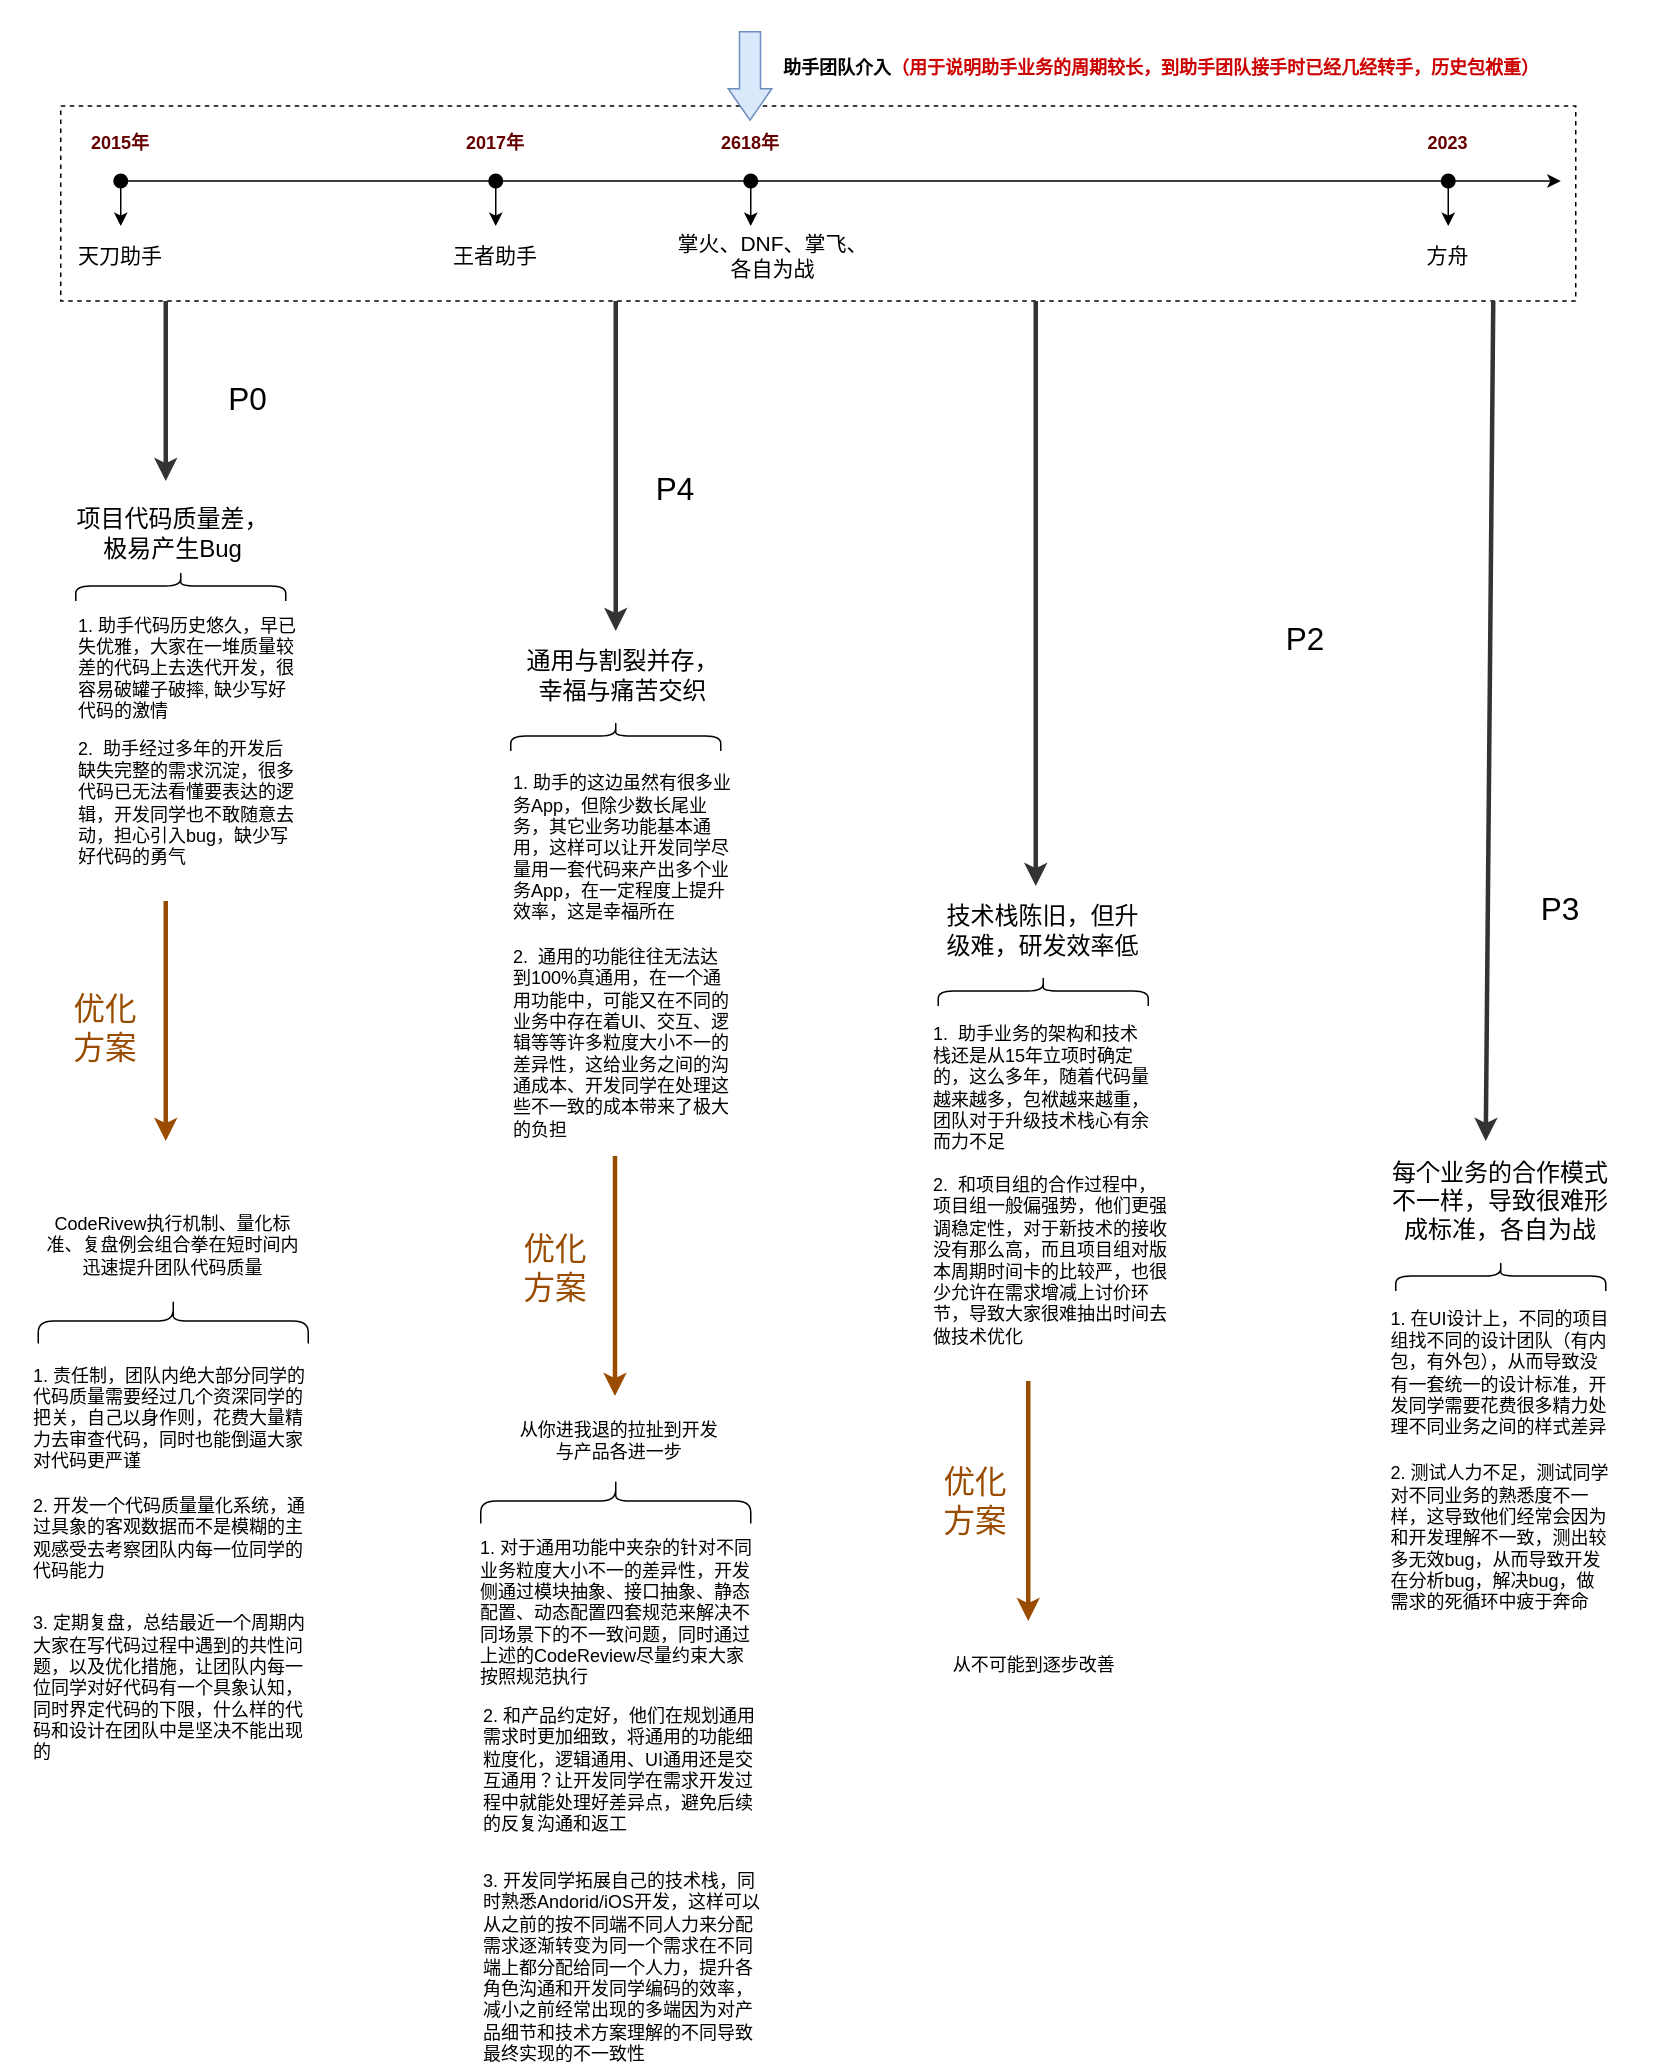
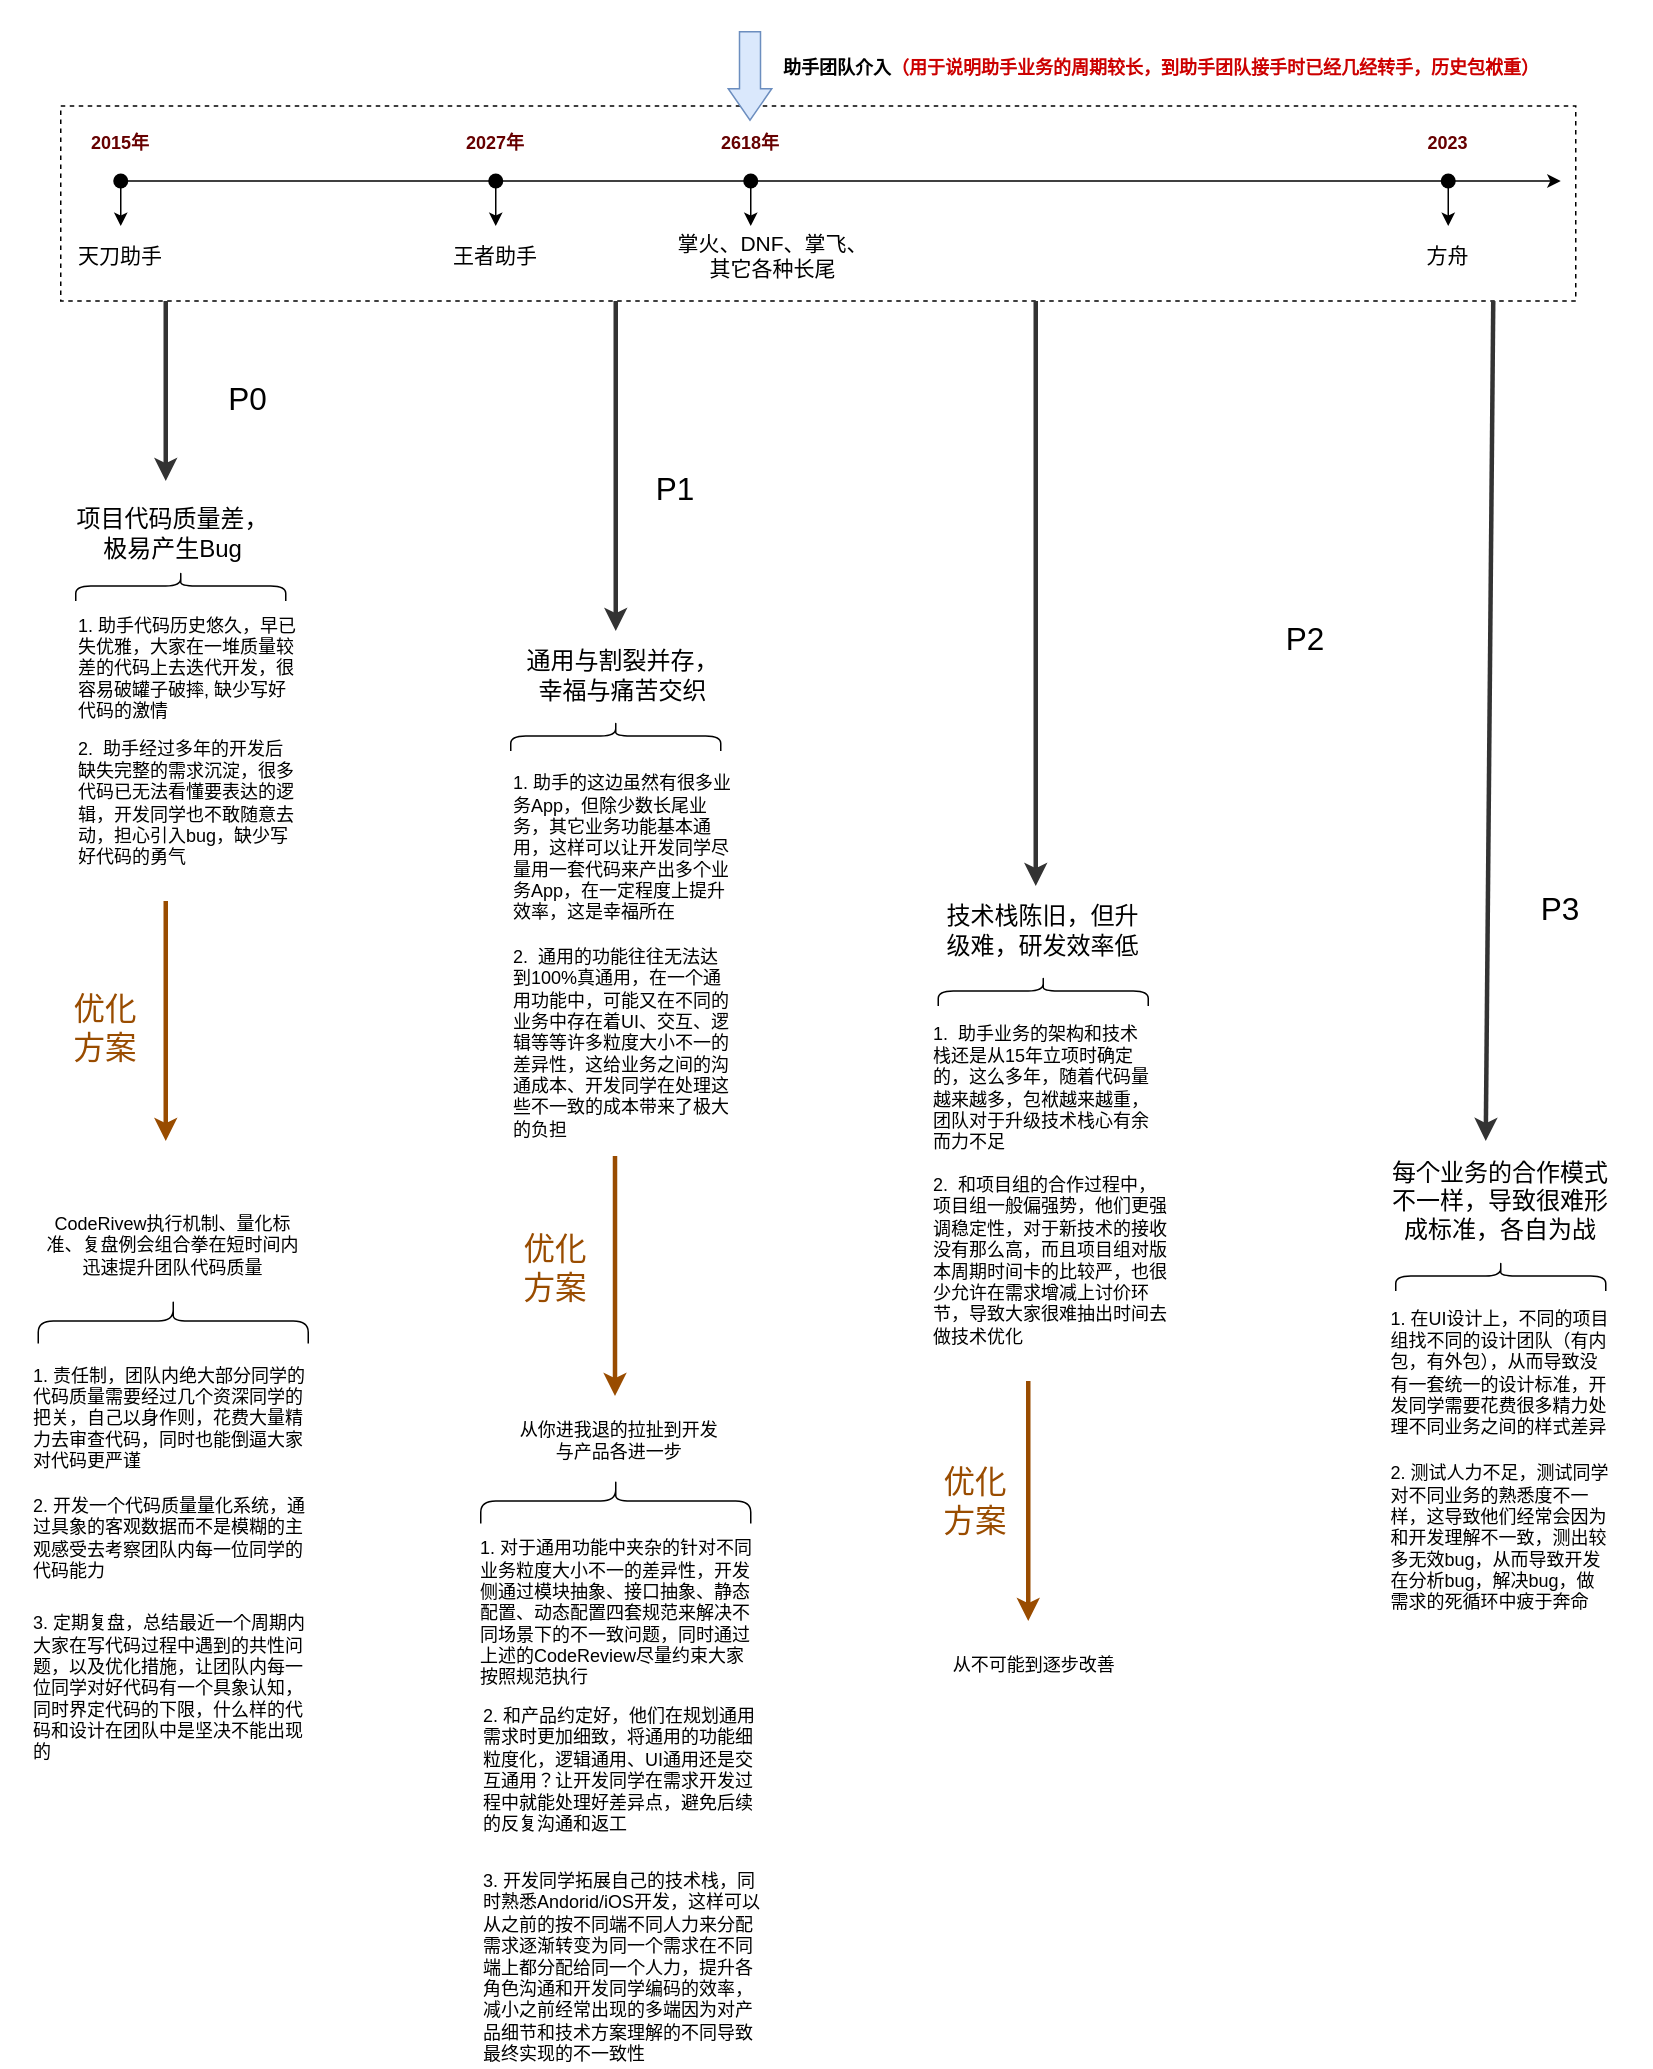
node "2017年": label "2017年" -> "2027年"
node "掌火、DNF、掌飞、各自为战": label "掌火、DNF、掌飞、各自为战" -> "掌火、DNF、掌飞、其它各种长尾"
node "P4": label "P4" -> "P1"
